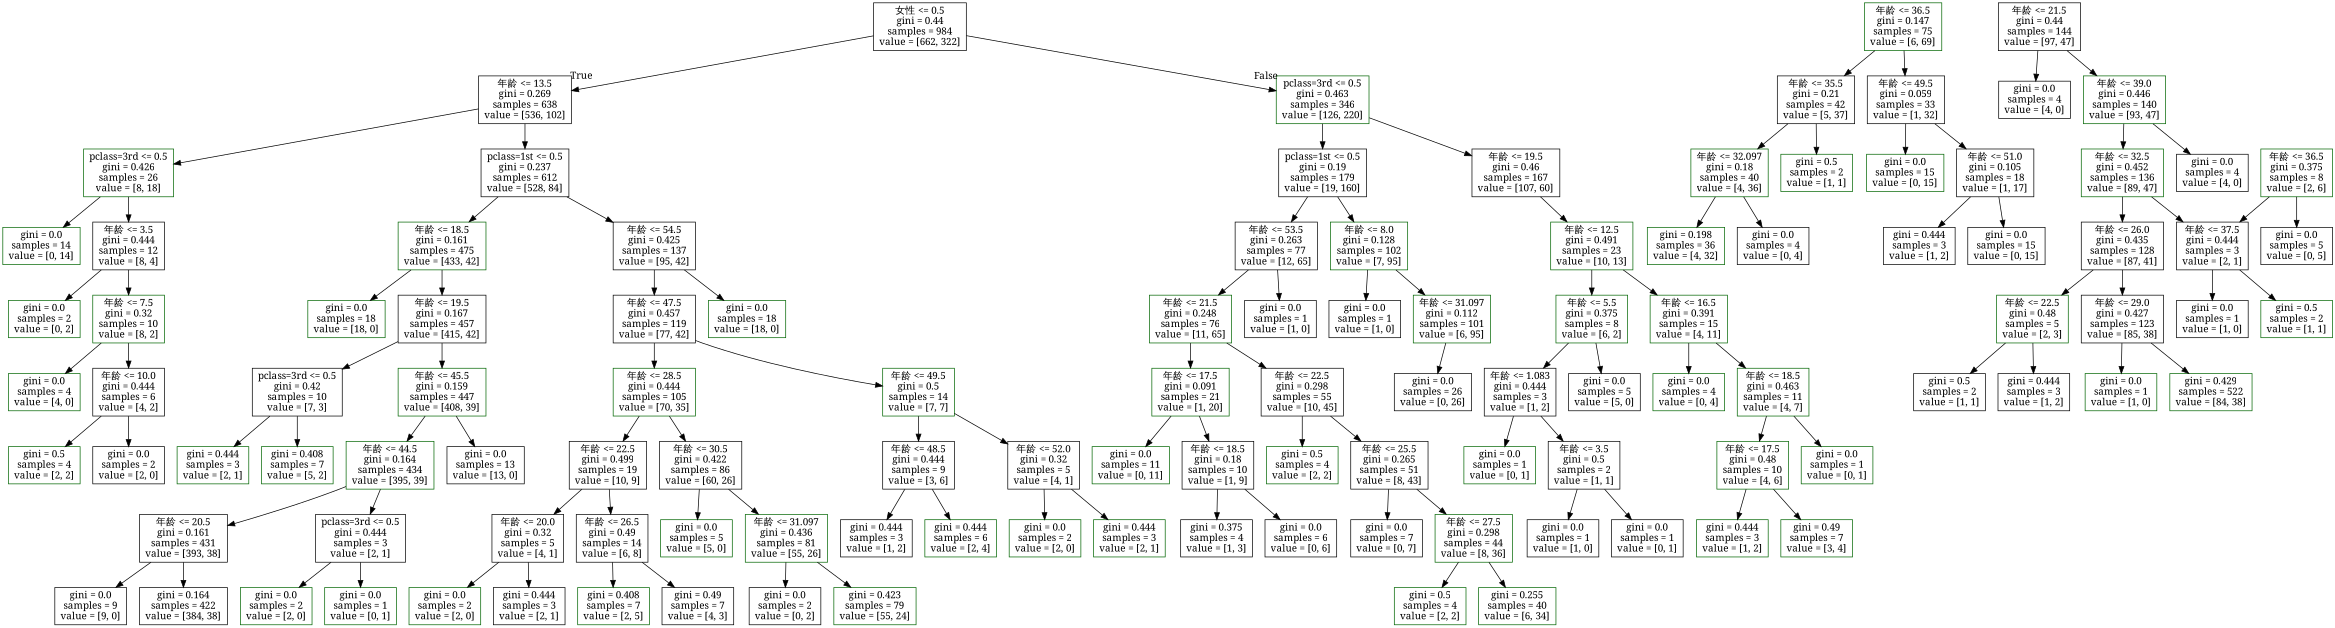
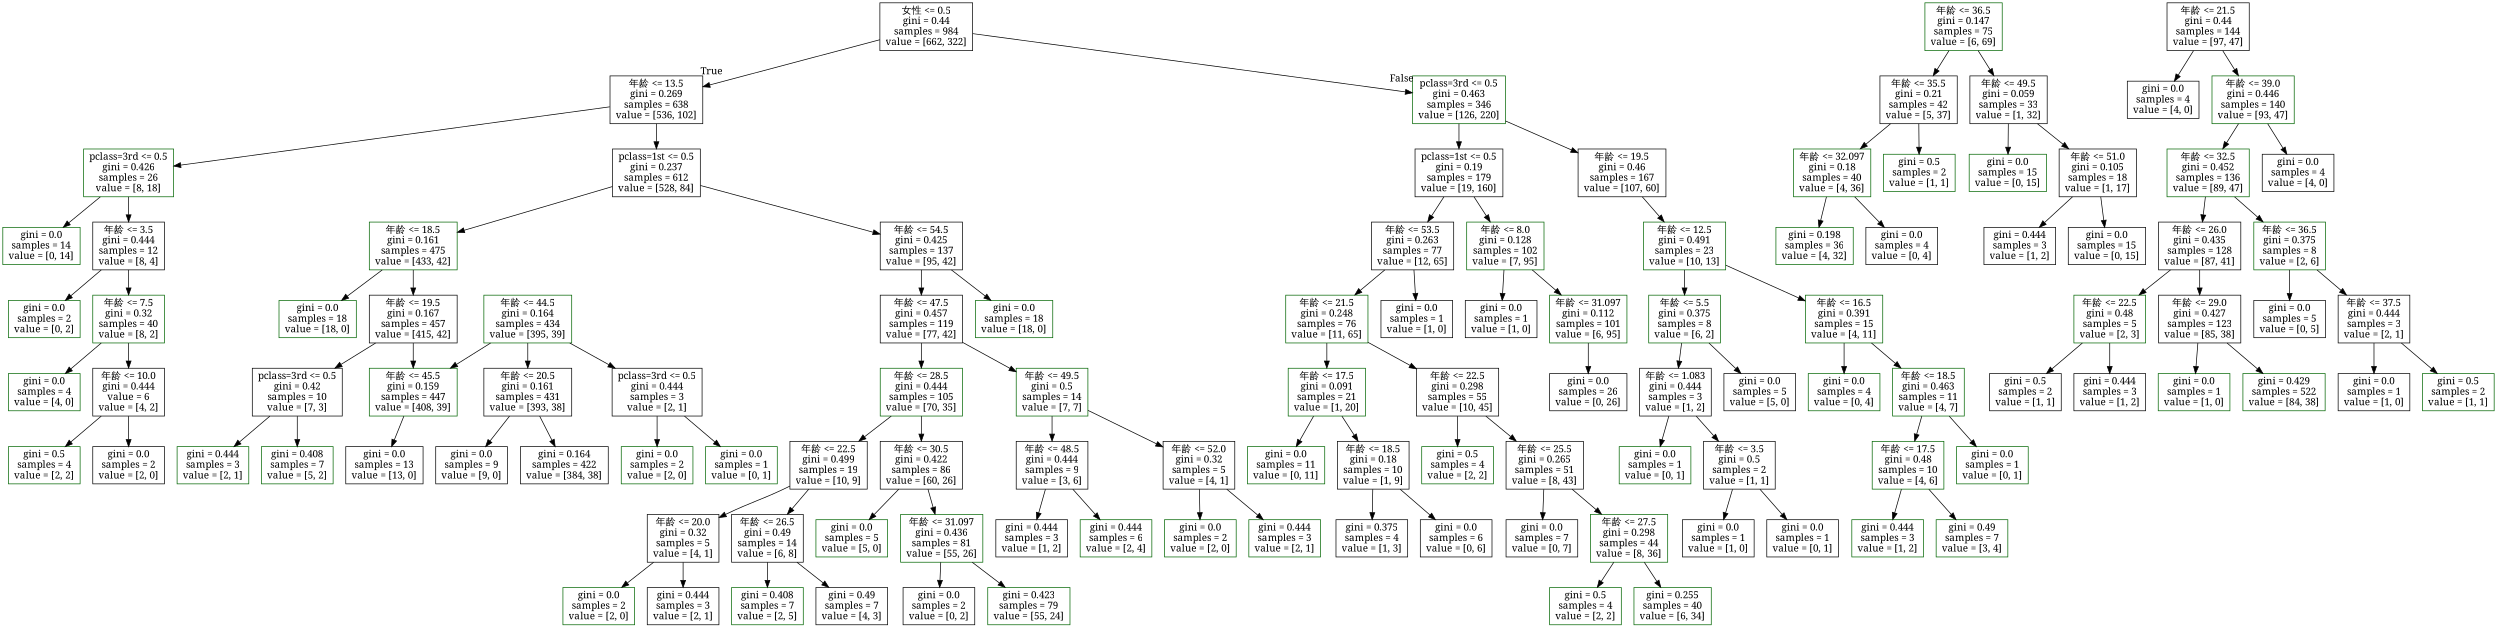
edge "年龄 <= 32.5 gini = 0.452 samples = 136 value = [89, 47]" -> "年龄 <= 37.5 gini = 0.444 samples = 3 value = [2, 1]": now "年龄 <= 32.5 gini = 0.452 samples = 136 value = [89, 47]" -> "年龄 <= 36.5 gini = 0.375 samples = 8 value = [2, 6]"
node "年龄 <= 7.5 gini = 0.32 samples = 10 value = [8, 2]": label "年龄 <= 7.5 gini = 0.32 samples = 10 value = [8, 2]" -> "年龄 <= 7.5 gini = 0.32 samples = 40 value = [8, 2]"
node "年龄 <= 10.0 gini = 0.444 samples = 6 value = [4, 2]": label "年龄 <= 10.0 gini = 0.444 samples = 6 value = [4, 2]" -> "年龄 <= 10.0 gini = 0.444 value = 6 value = [4, 2]"
edge "年龄 <= 45.5 gini = 0.159 samples = 447 value = [408, 39]" -> "年龄 <= 44.5 gini = 0.164 samples = 434 value = [395, 39]": reversed
